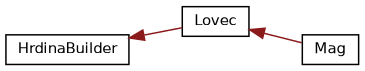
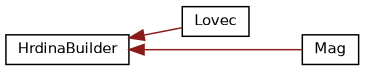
edge "Mag" -> "Lovec": now "Mag" -> "HrdinaBuilder"
